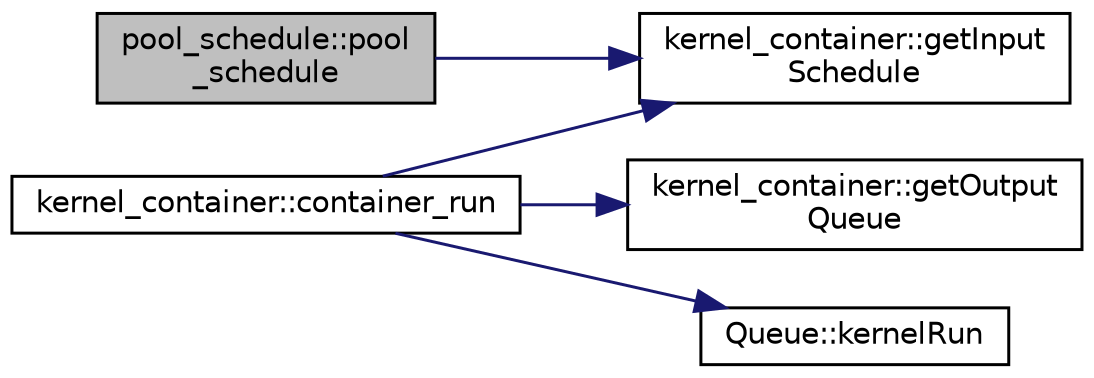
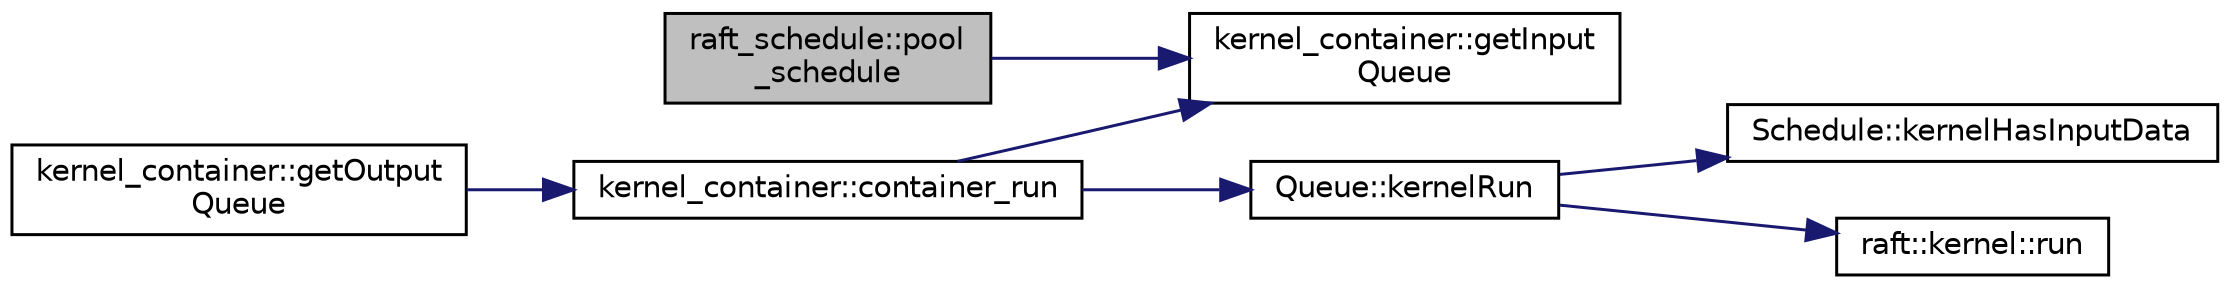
node "pool_schedule::pool _schedule": label "pool_schedule::pool _schedule" -> "raft_schedule::pool _schedule"
node "kernel_container::getInput Schedule": label "kernel_container::getInput Schedule" -> "kernel_container::getInput Queue"
node "Schedule::kernelHasInputData": added
edge "kernel_container::container_run" -> "kernel_container::getOutput Queue": reversed
node "raft::kernel::run": added
